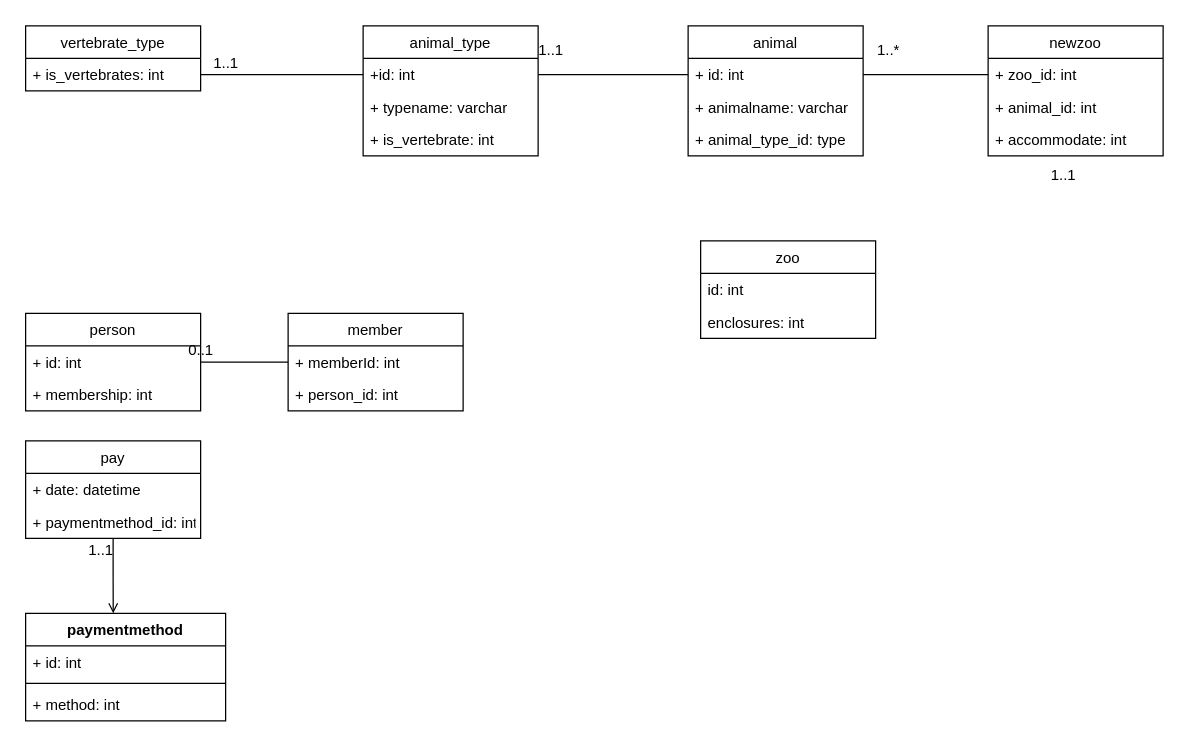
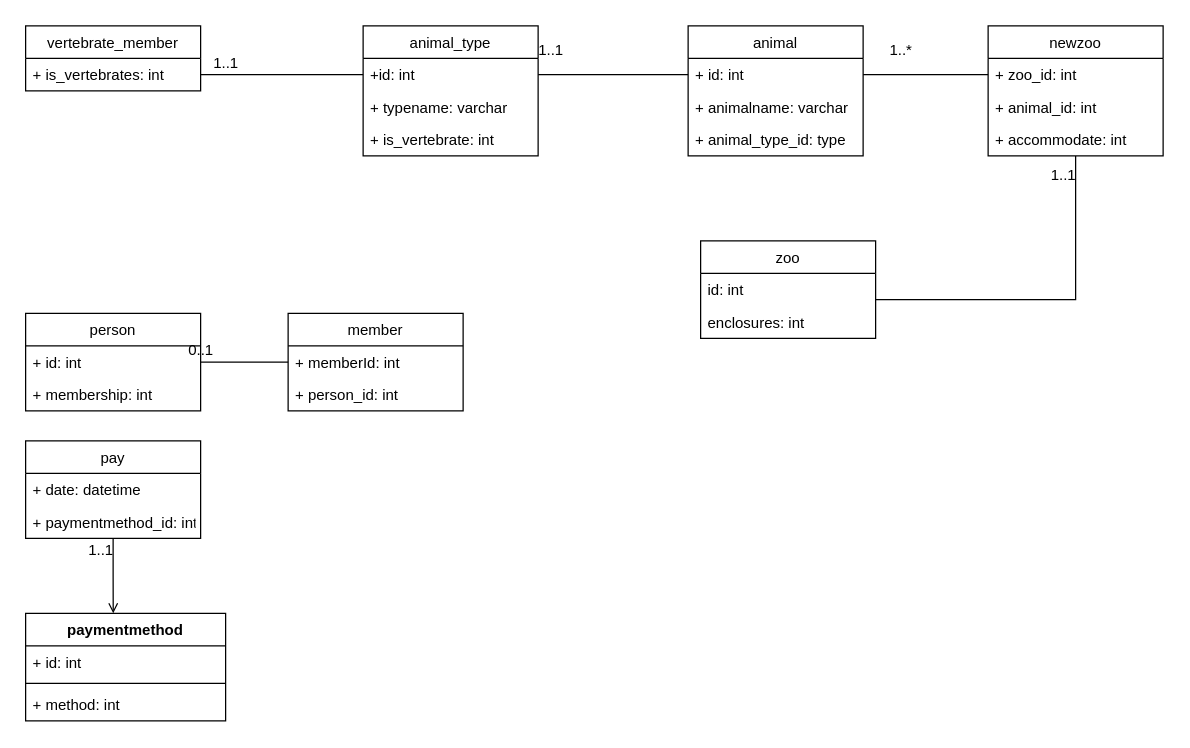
node "vertebrate_type": label "vertebrate_type" -> "vertebrate_member"
node "1..*": moved (888, 51) -> (901, 51)
edge "newzoo" -- "id: int": added
